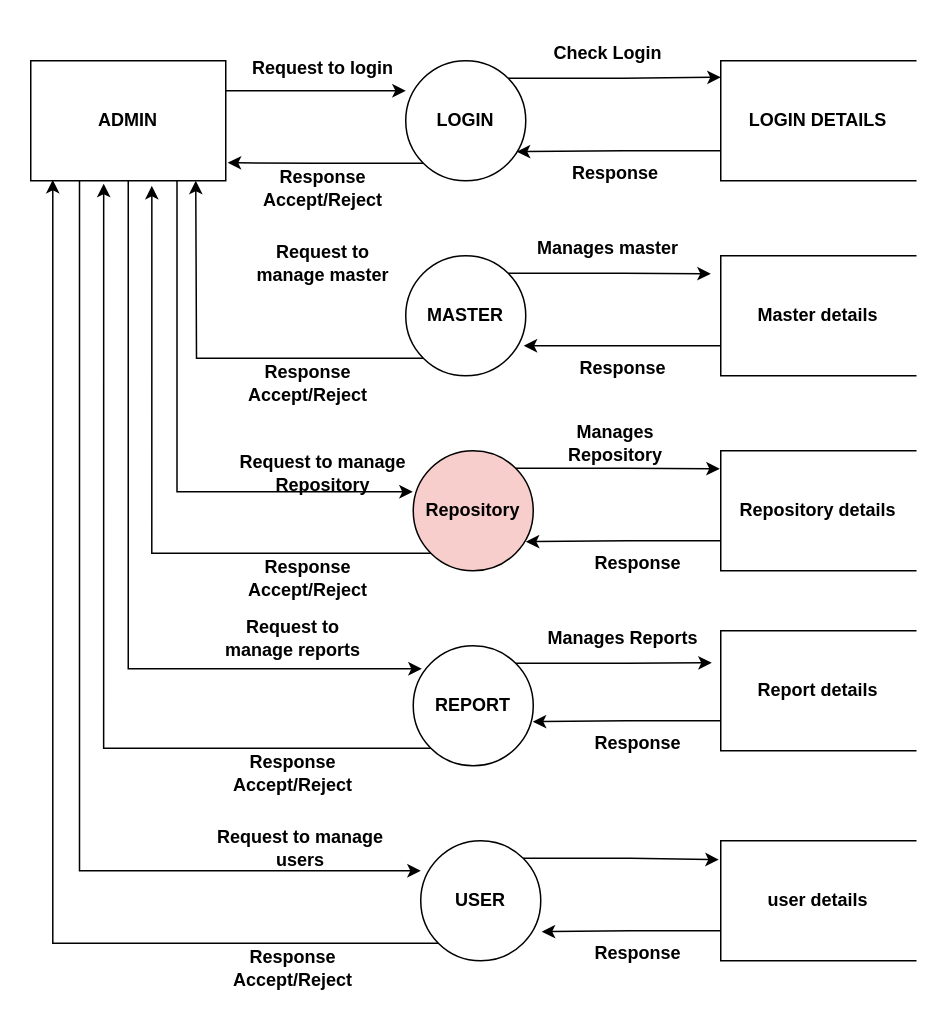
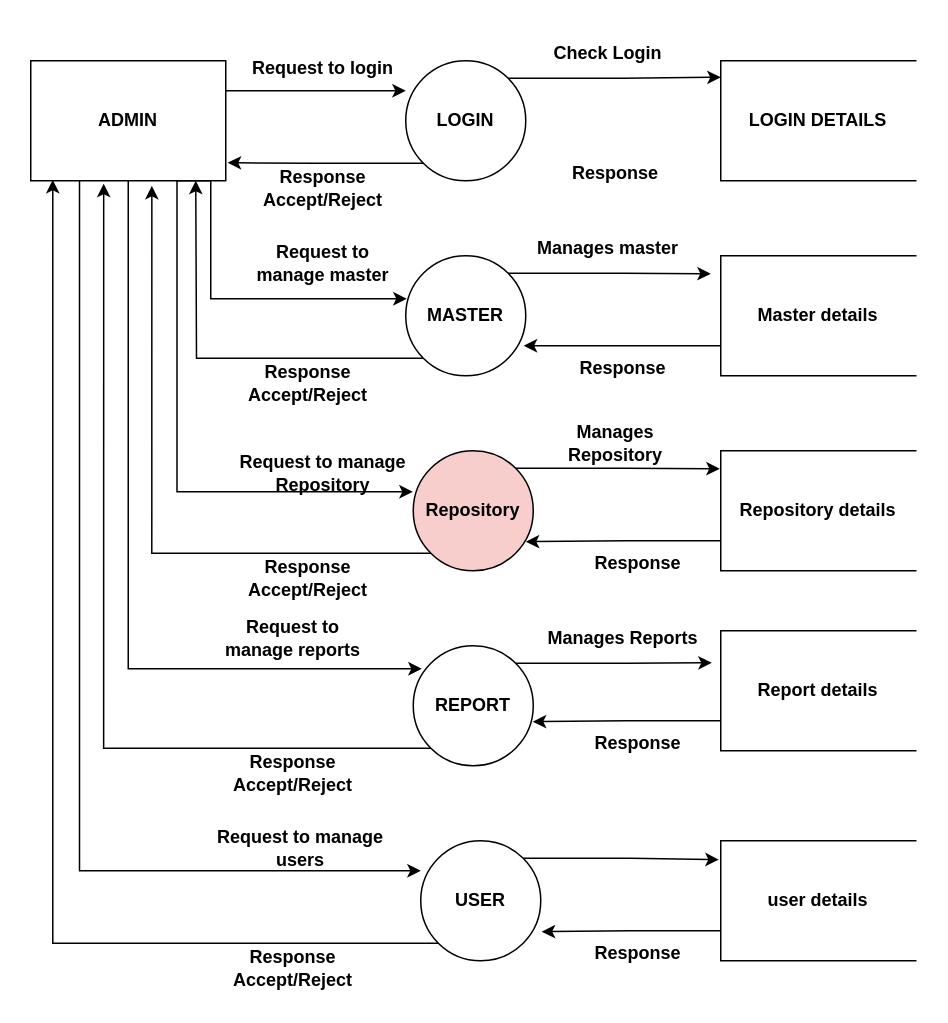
edge "LOGIN DETAILS" -> "LOGIN": removed
edge "ADMIN" -> "MASTER": added
